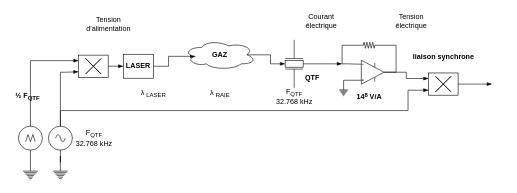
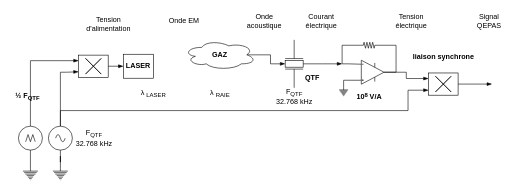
node "Onde EM": added
node "Onde acoustique": added
node "Signal QEPAS": added
edge "LASER" -> "GAZ": removed
node "148 V/A": label "148 V/A" -> "108 V/A"
